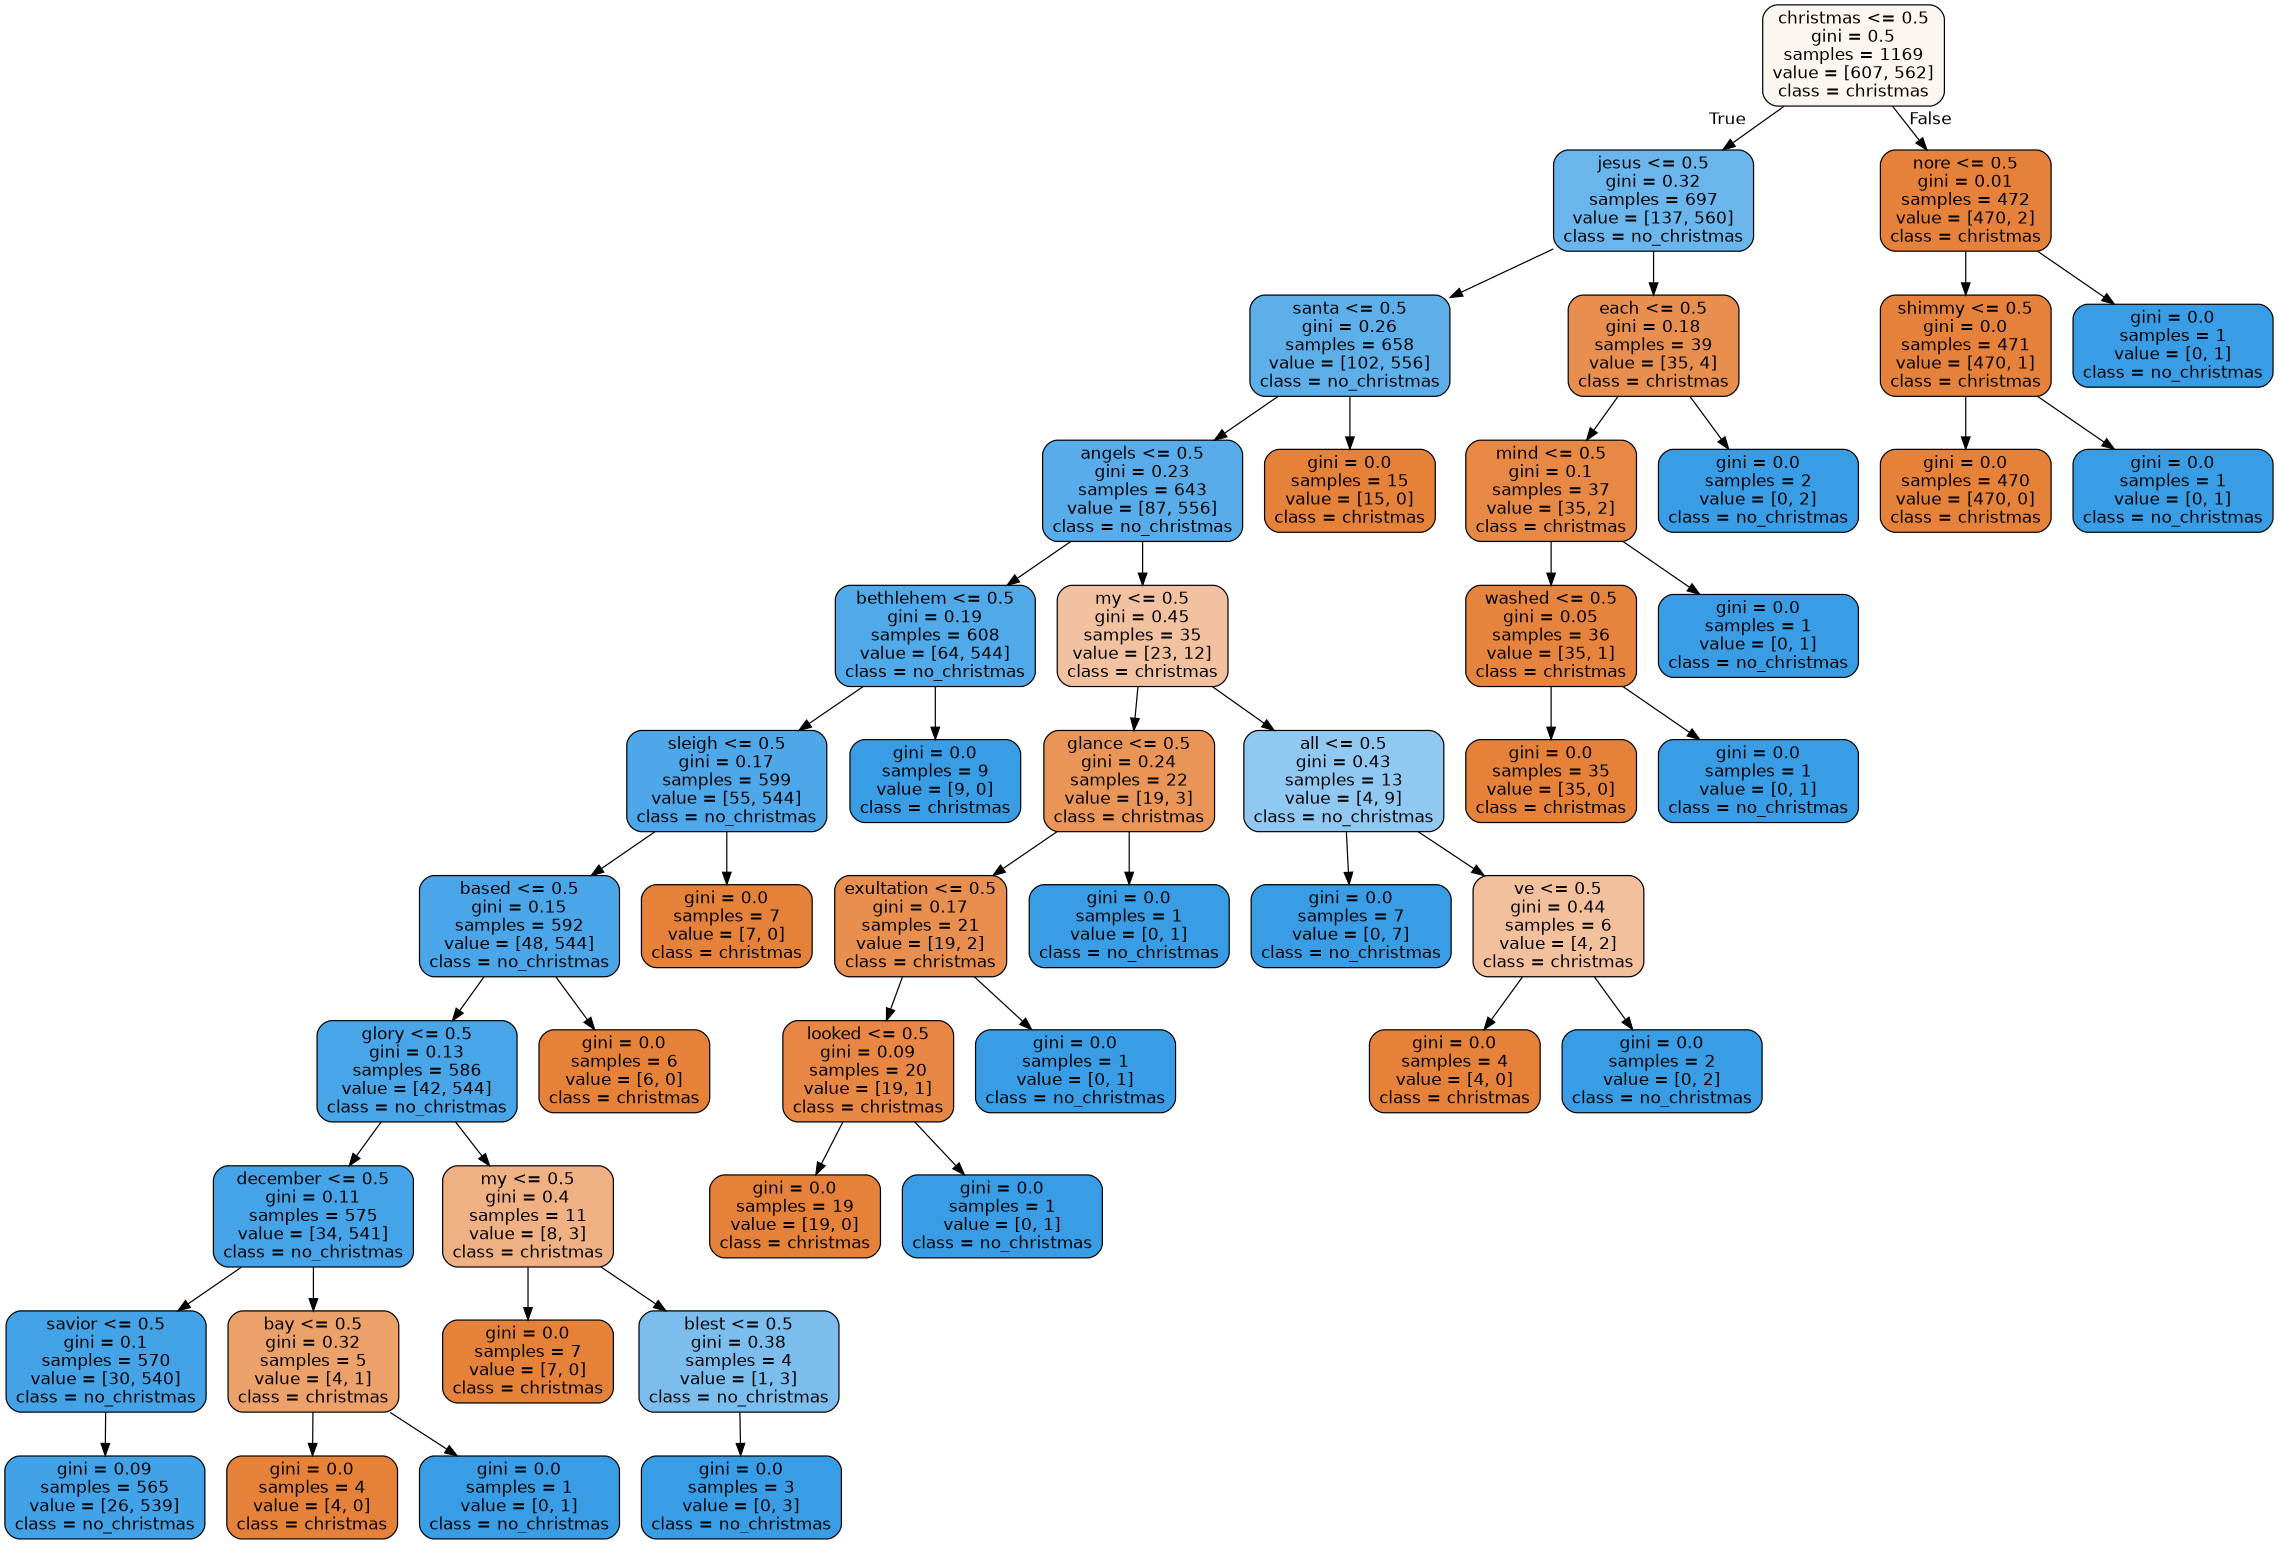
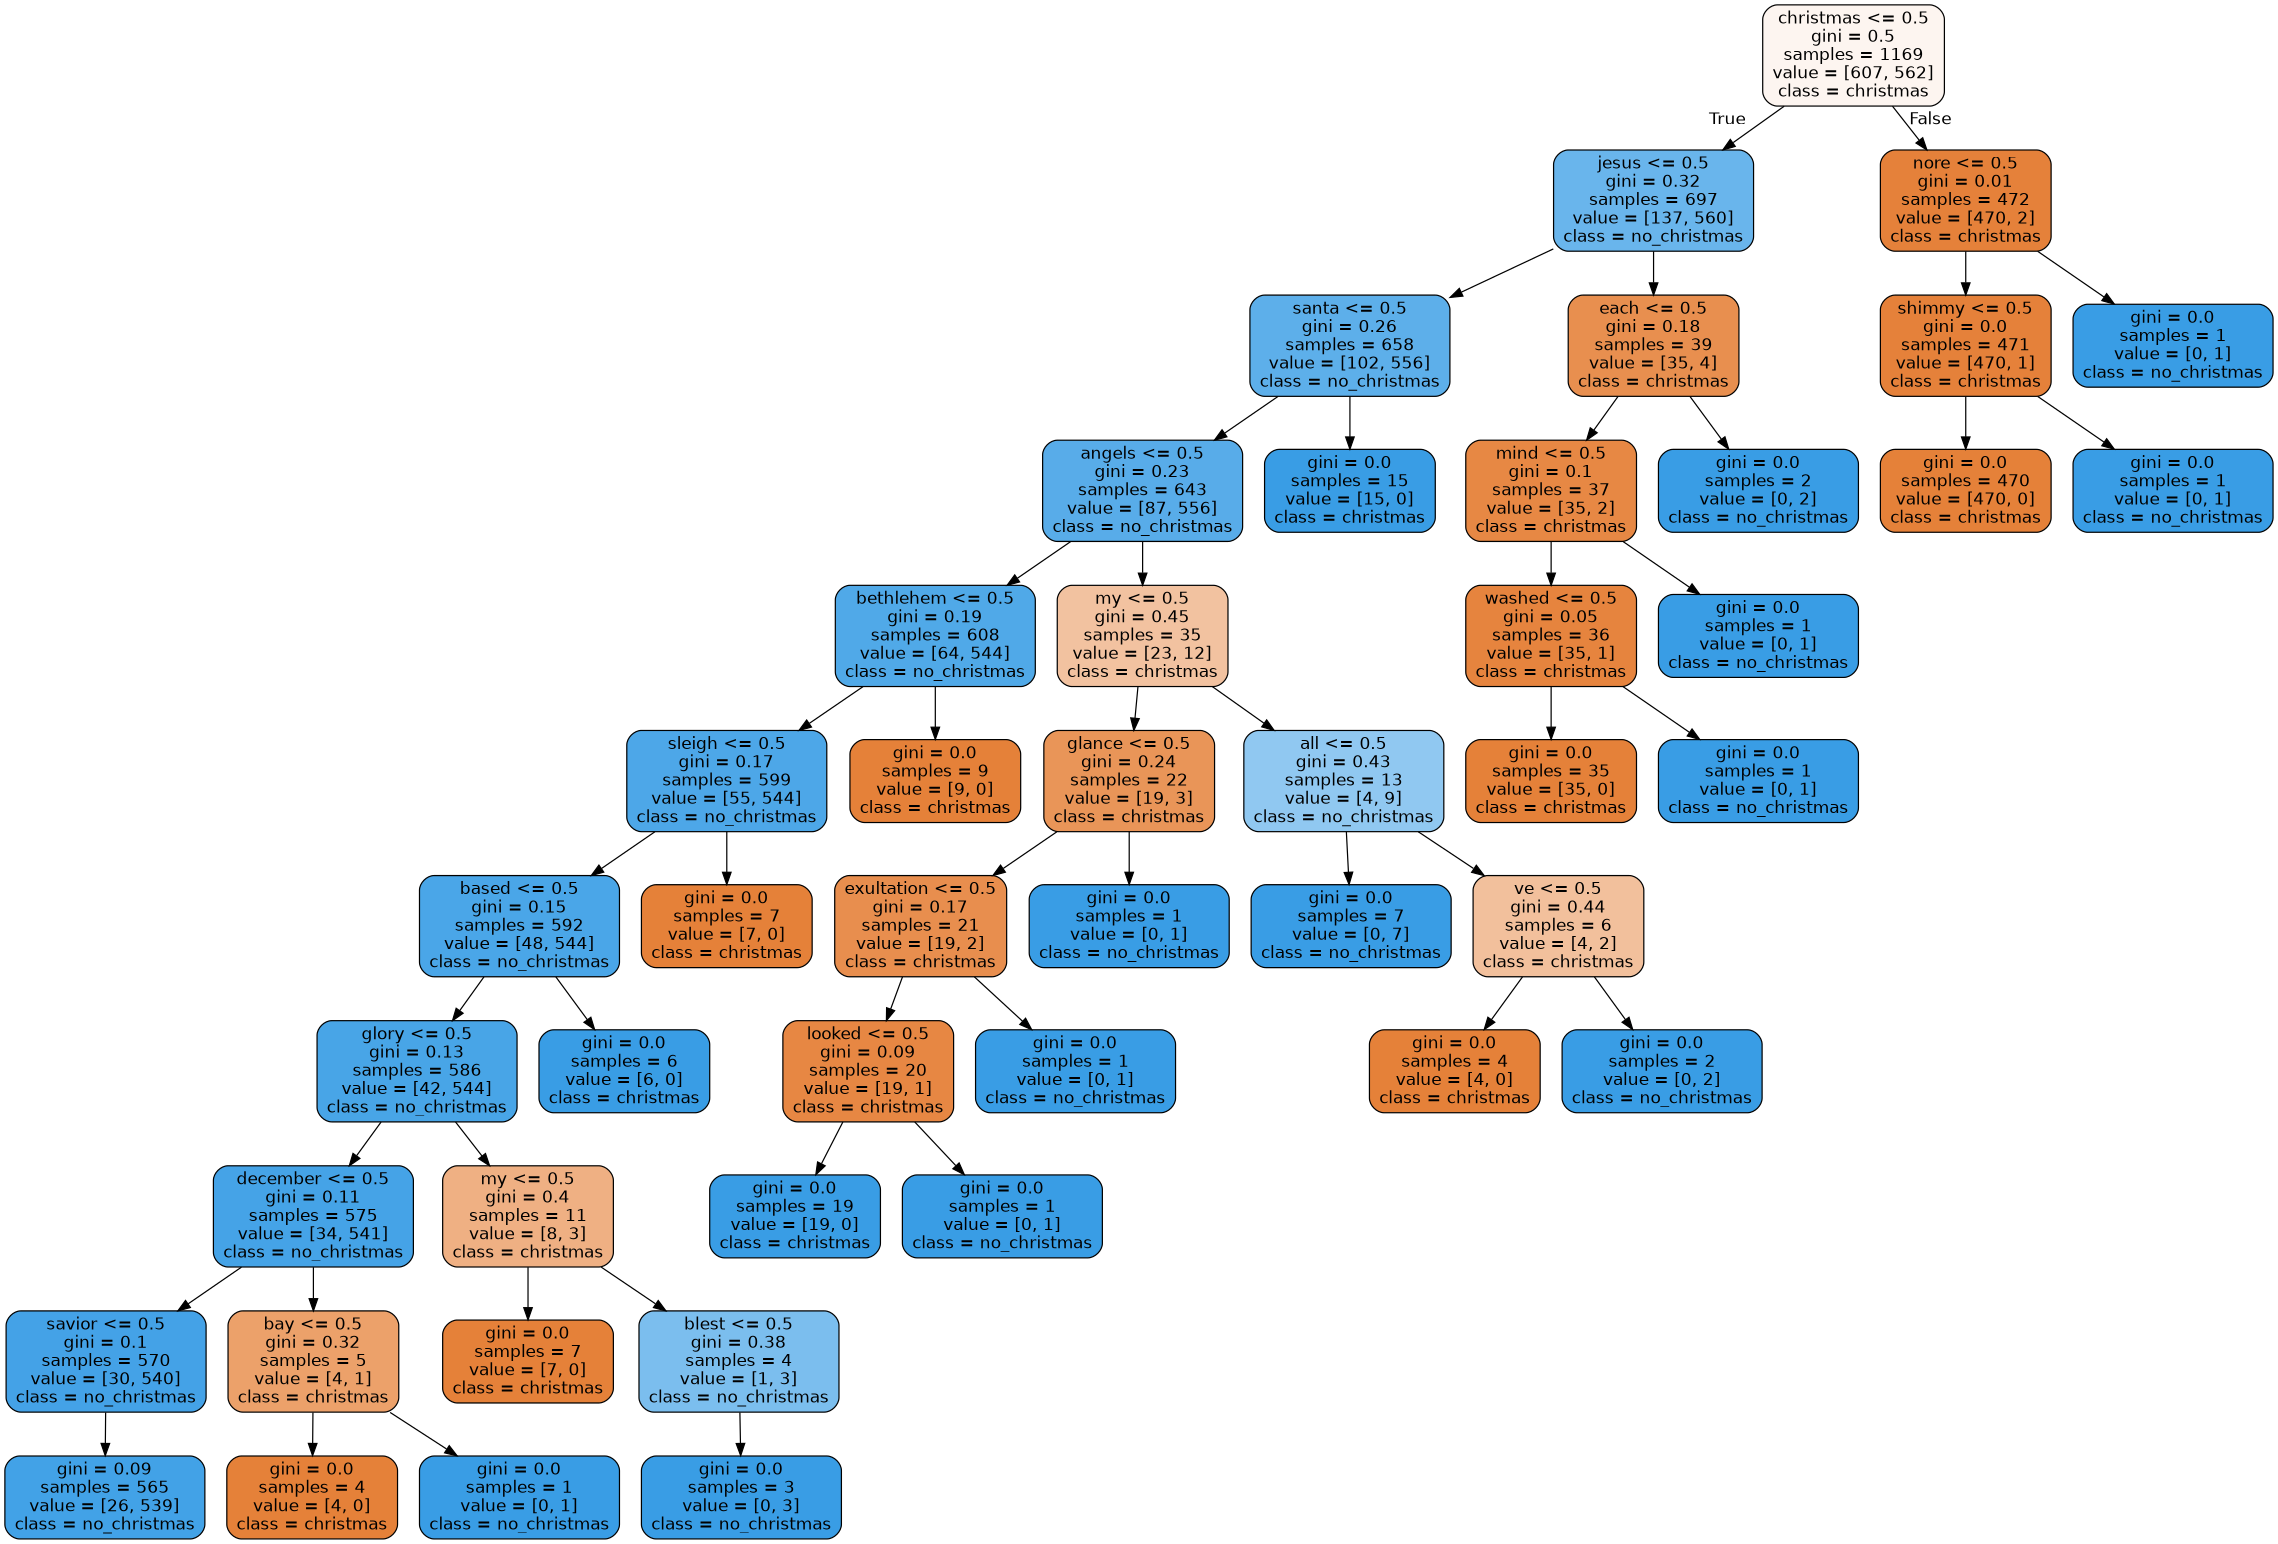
node "gini = 0.0 samples = 15 value = [15, 0] class = christmas": fillcolor #e58139ff -> #399de5ff
node "gini = 0.0 samples = 9 value = [9, 0] class = christmas": fillcolor #399de5ff -> #e58139ff
node "gini = 0.0 samples = 6 value = [6, 0] class = christmas": fillcolor #e58139ff -> #399de5ff
node "gini = 0.0 samples = 19 value = [19, 0] class = christmas": fillcolor #e58139ff -> #399de5ff
